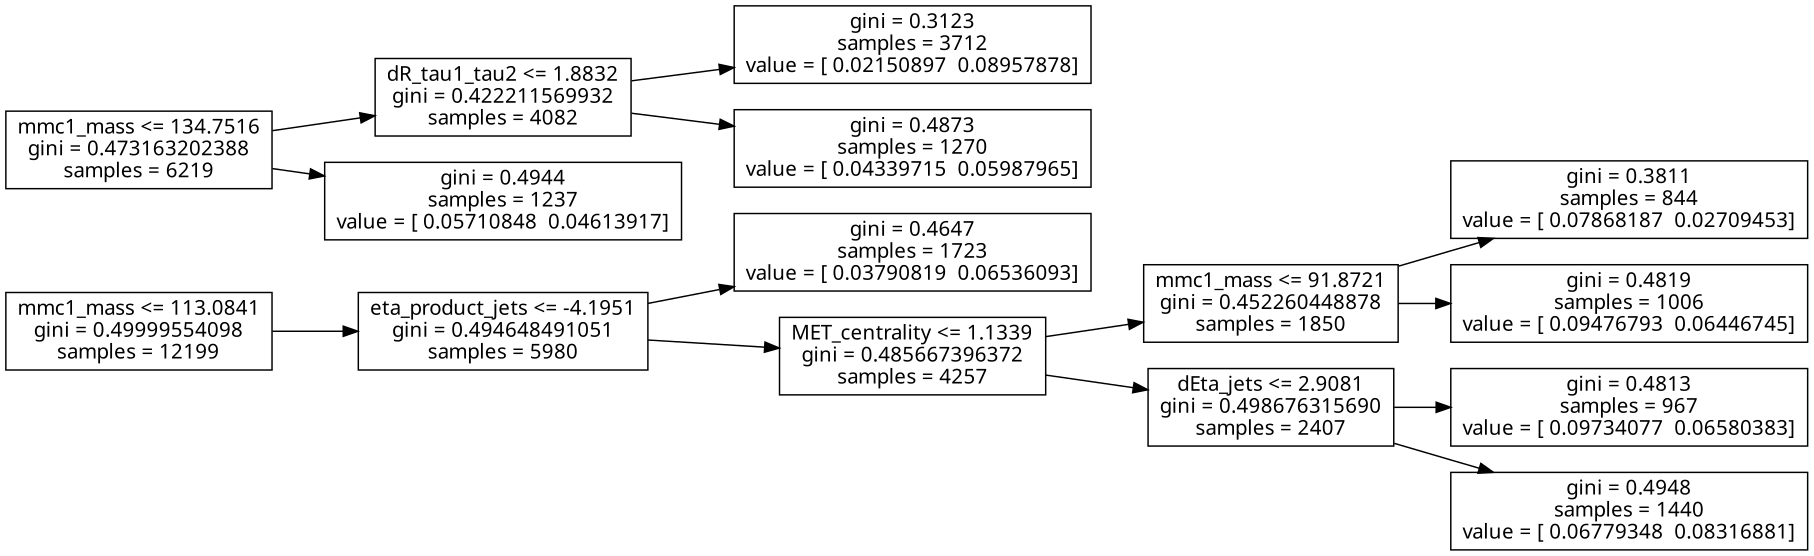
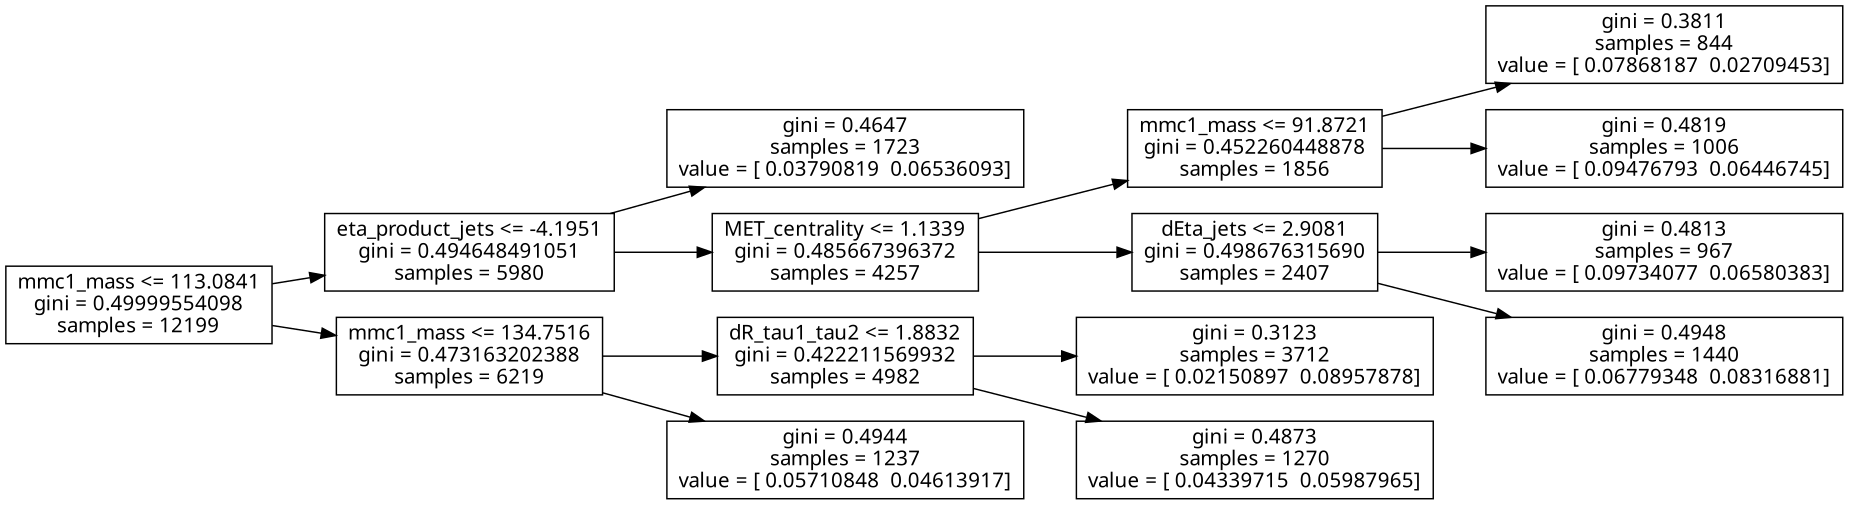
node "dR_tau1_tau2 <= 1.8832 gini = 0.422211569932 samples = 4082": label "dR_tau1_tau2 <= 1.8832 gini = 0.422211569932 samples = 4082" -> "dR_tau1_tau2 <= 1.8832 gini = 0.422211569932 samples = 4982"
node "mmc1_mass <= 91.8721 gini = 0.452260448878 samples = 1850": label "mmc1_mass <= 91.8721 gini = 0.452260448878 samples = 1850" -> "mmc1_mass <= 91.8721 gini = 0.452260448878 samples = 1856"
edge "mmc1_mass <= 113.0841 gini = 0.49999554098 samples = 12199" -> "mmc1_mass <= 134.7516 gini = 0.473163202388 samples = 6219": added
